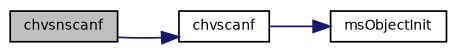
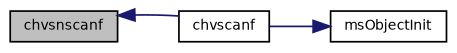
edge "chvsnscanf" -> "chvscanf": reversed
